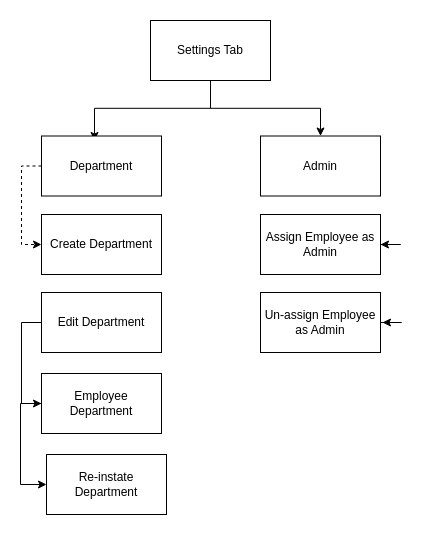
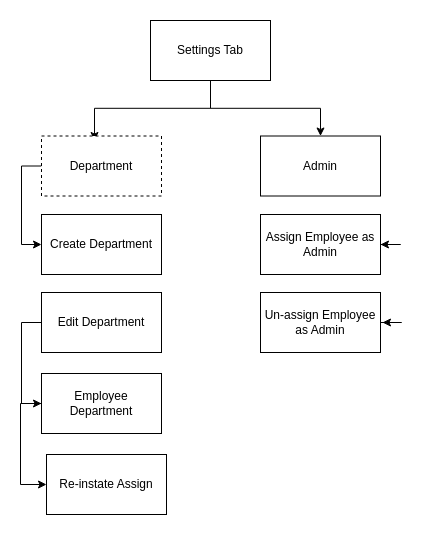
node "Department": style solid -> dashed
edge "Department" -> "Create Department": style dashed -> solid
node "Re-instate Department": label "Re-instate Department" -> "Re-instate Assign"
